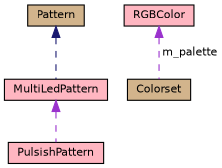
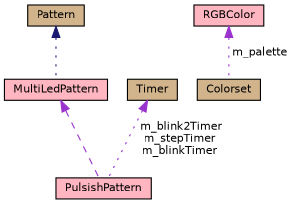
edge "MultiLedPattern" -> "Pattern": style dashed -> dotted
edge "Colorset" -> "RGBColor": style dashed -> dotted
node "Timer": added
